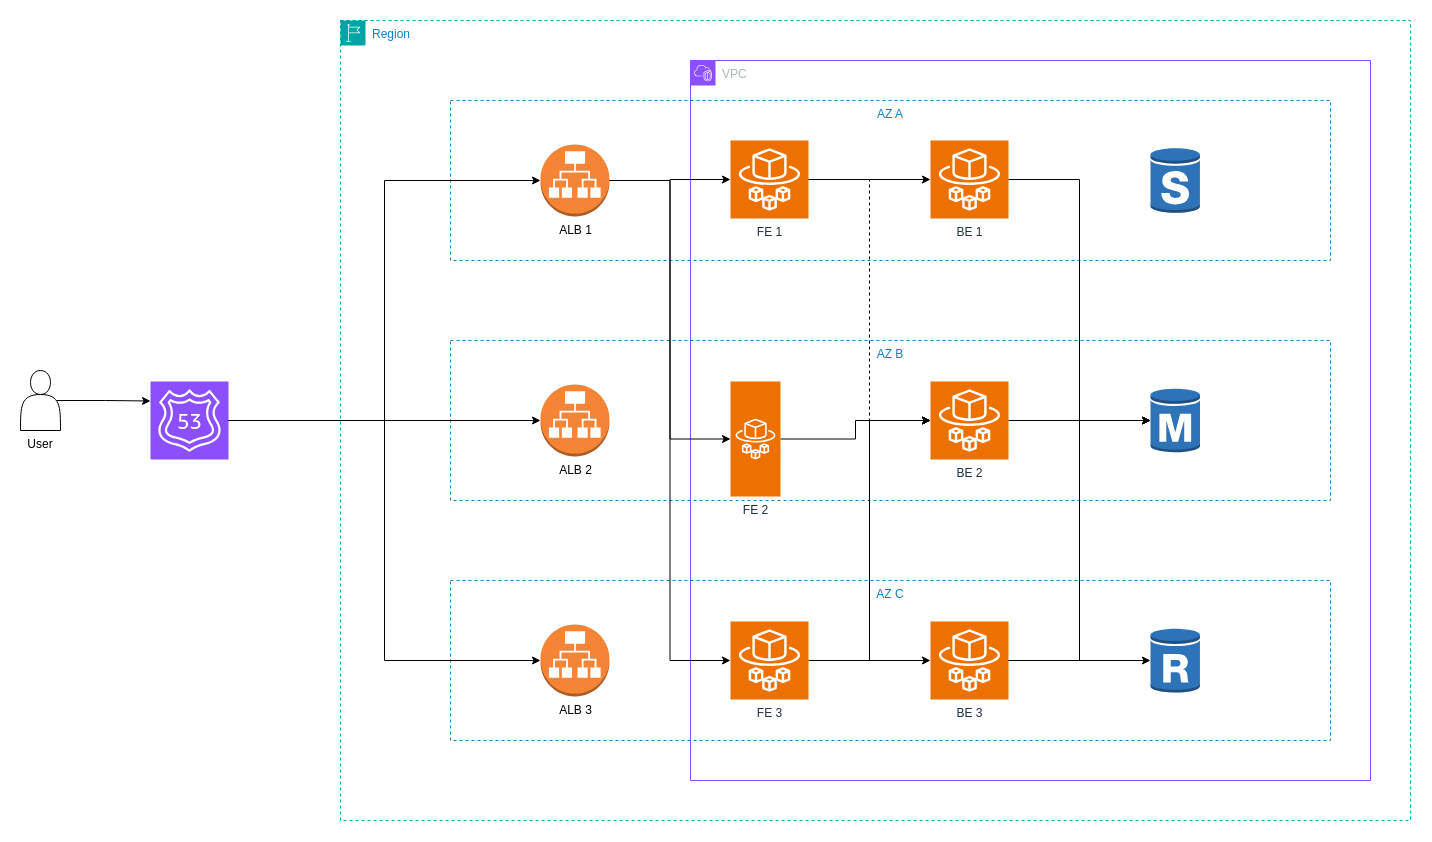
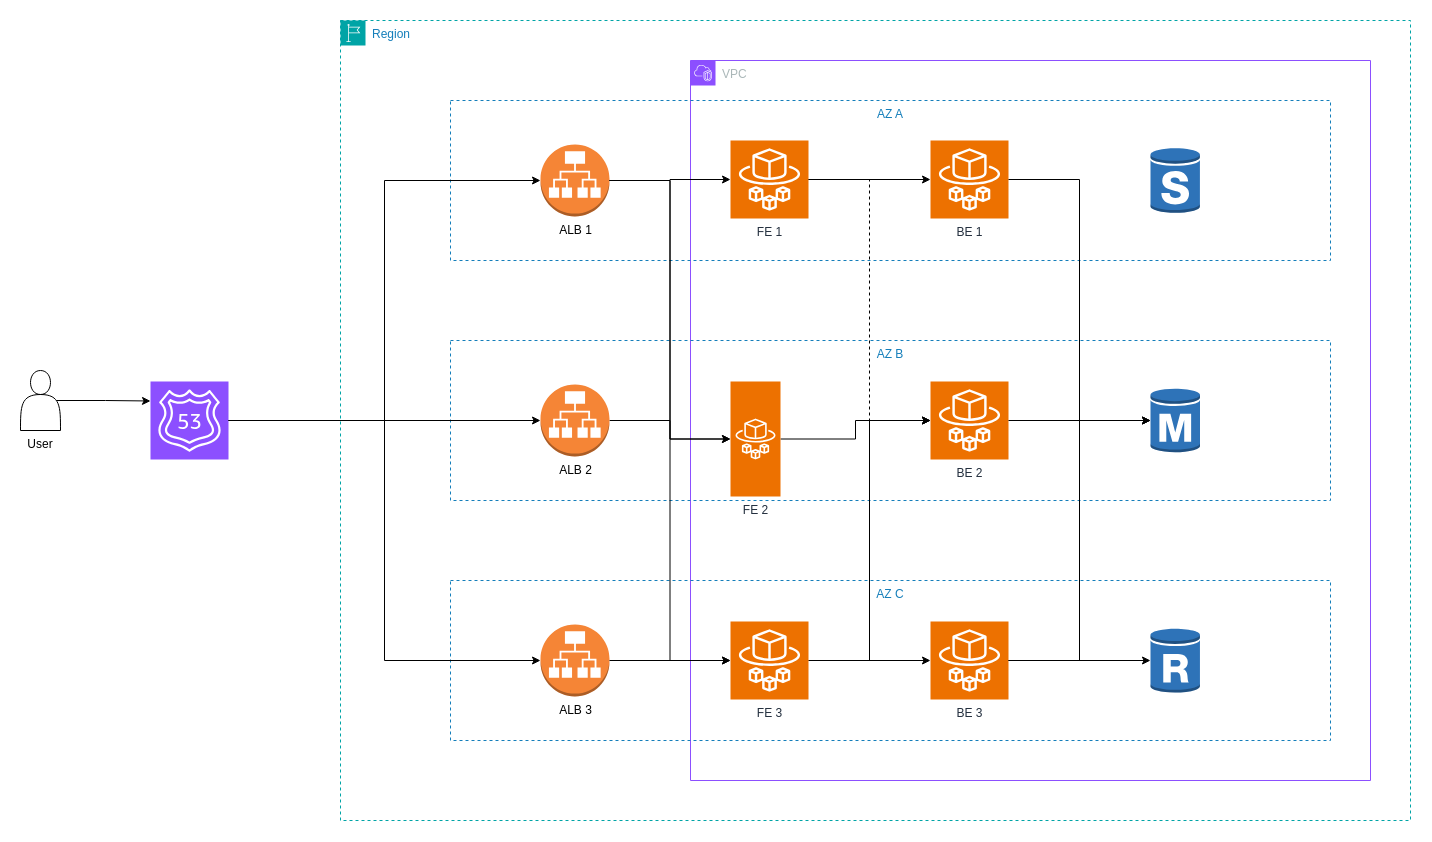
edge "ALB 2" -> "FE 2": added
edge "ALB 3" -> "FE 3": added
